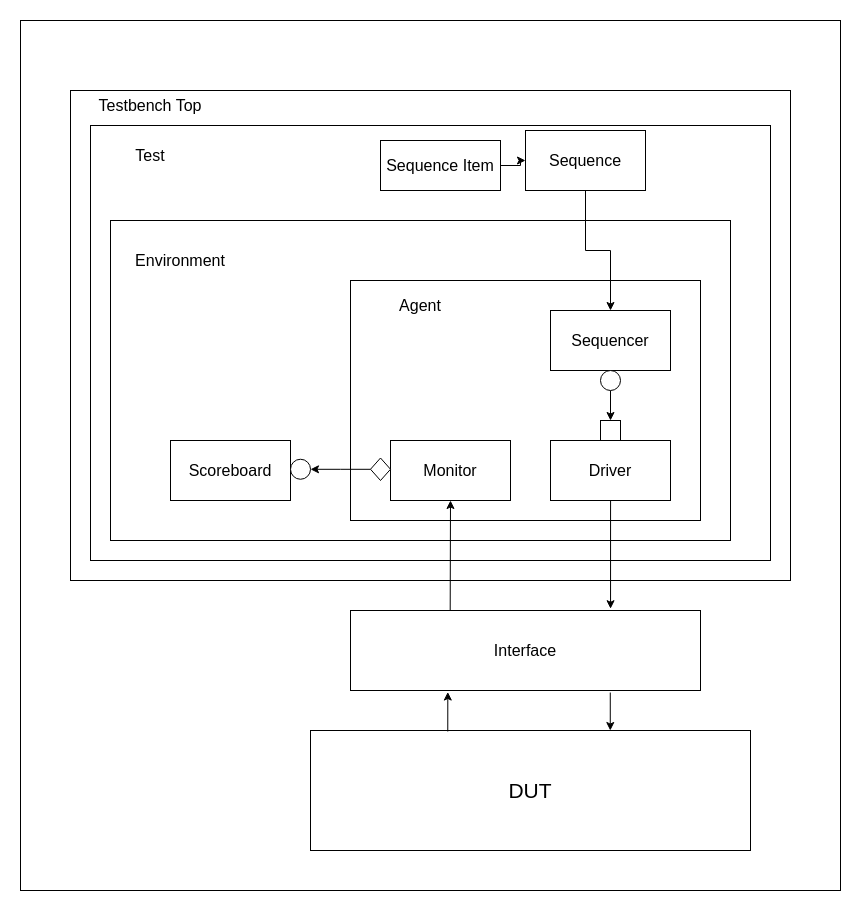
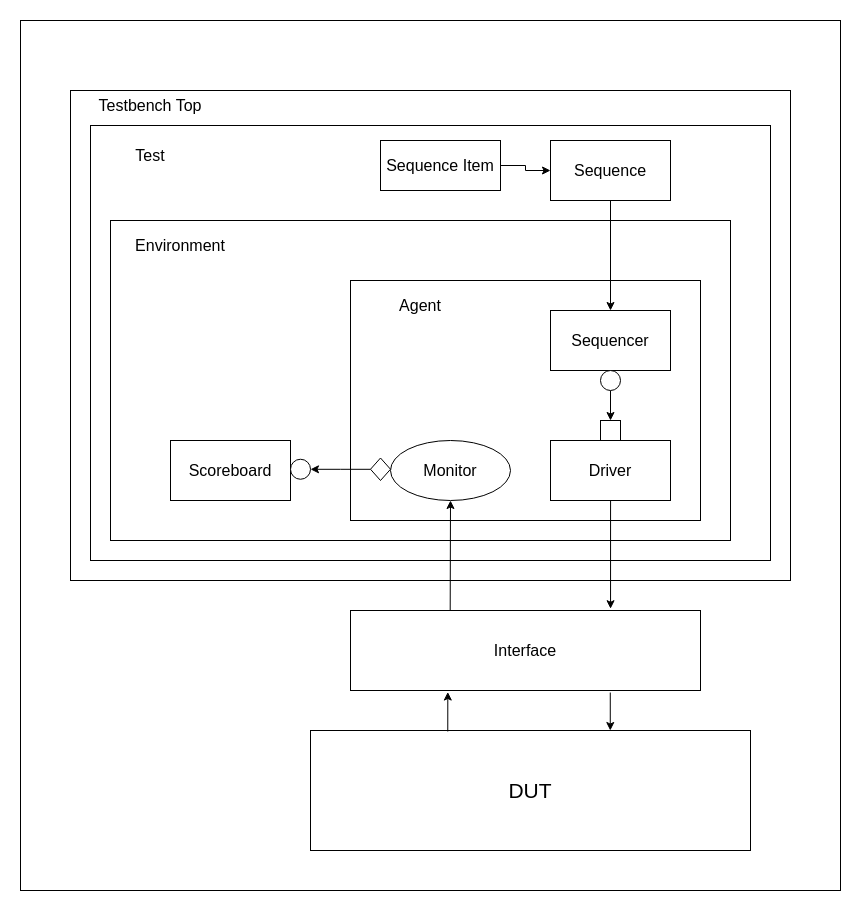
node "Sequence": moved (586, 161) -> (611, 171)
node "Environment": moved (181, 261) -> (181, 246)
node "Monitor": shape rectangle -> ellipse
